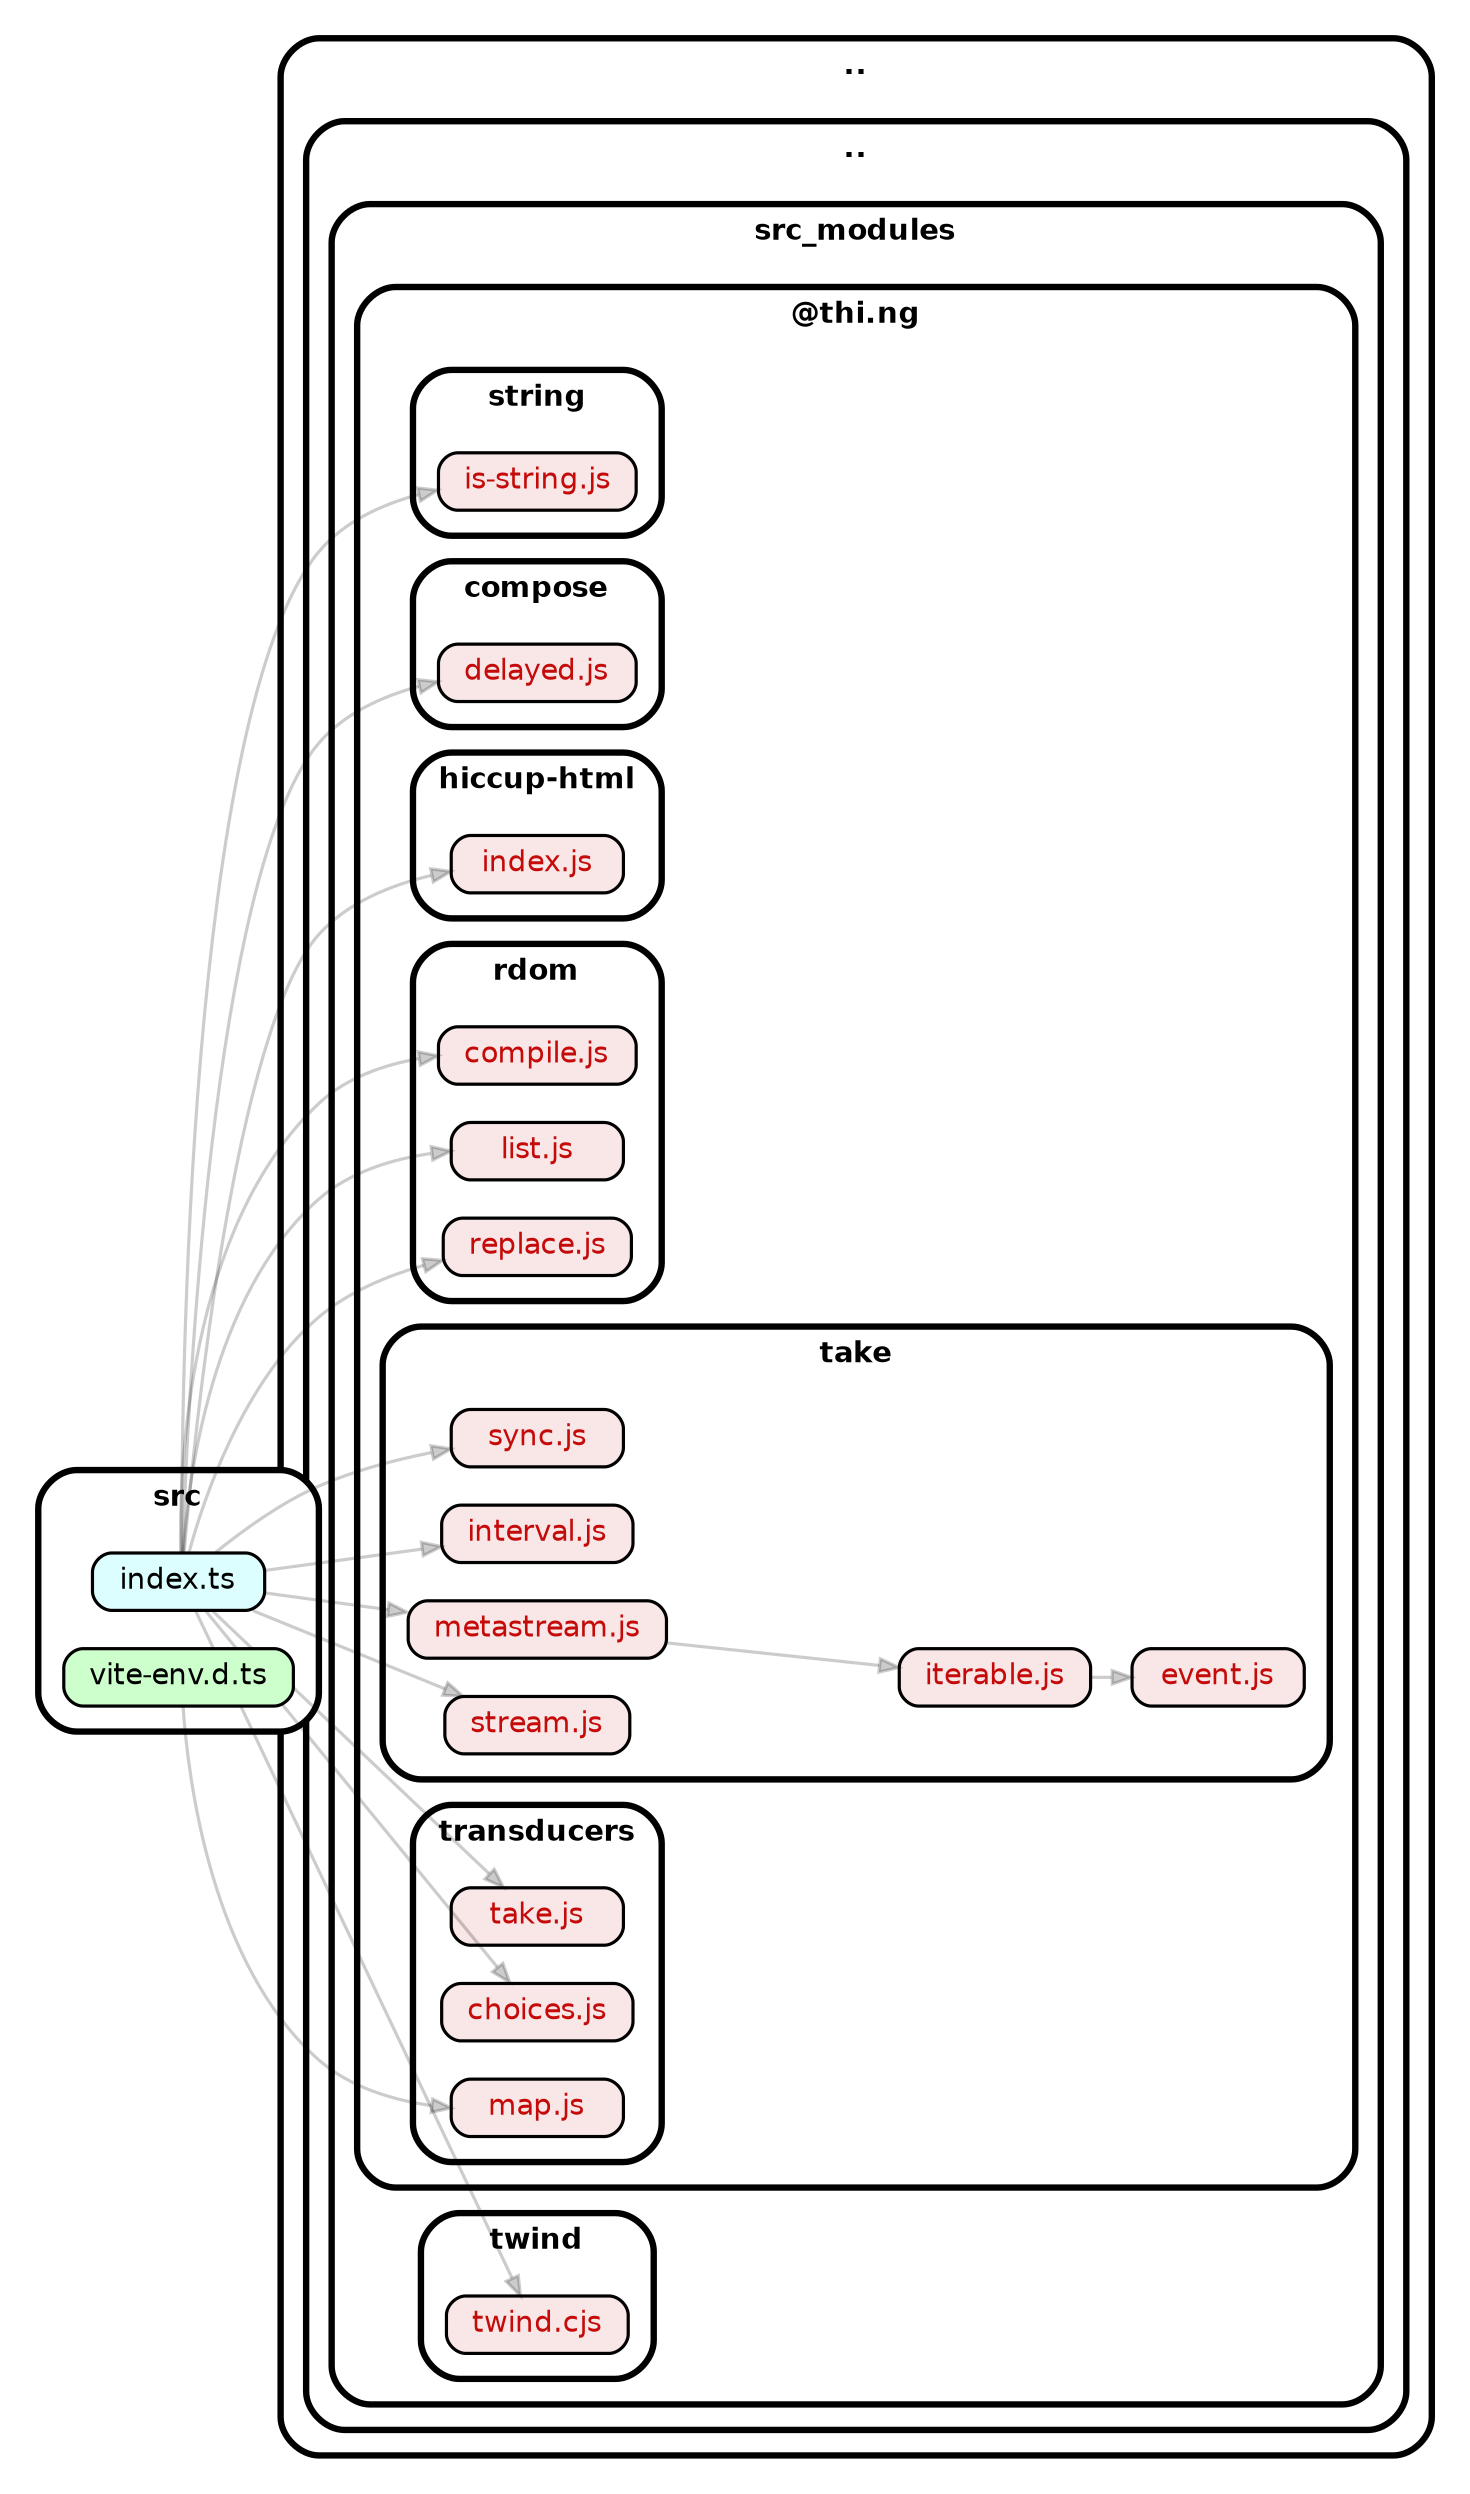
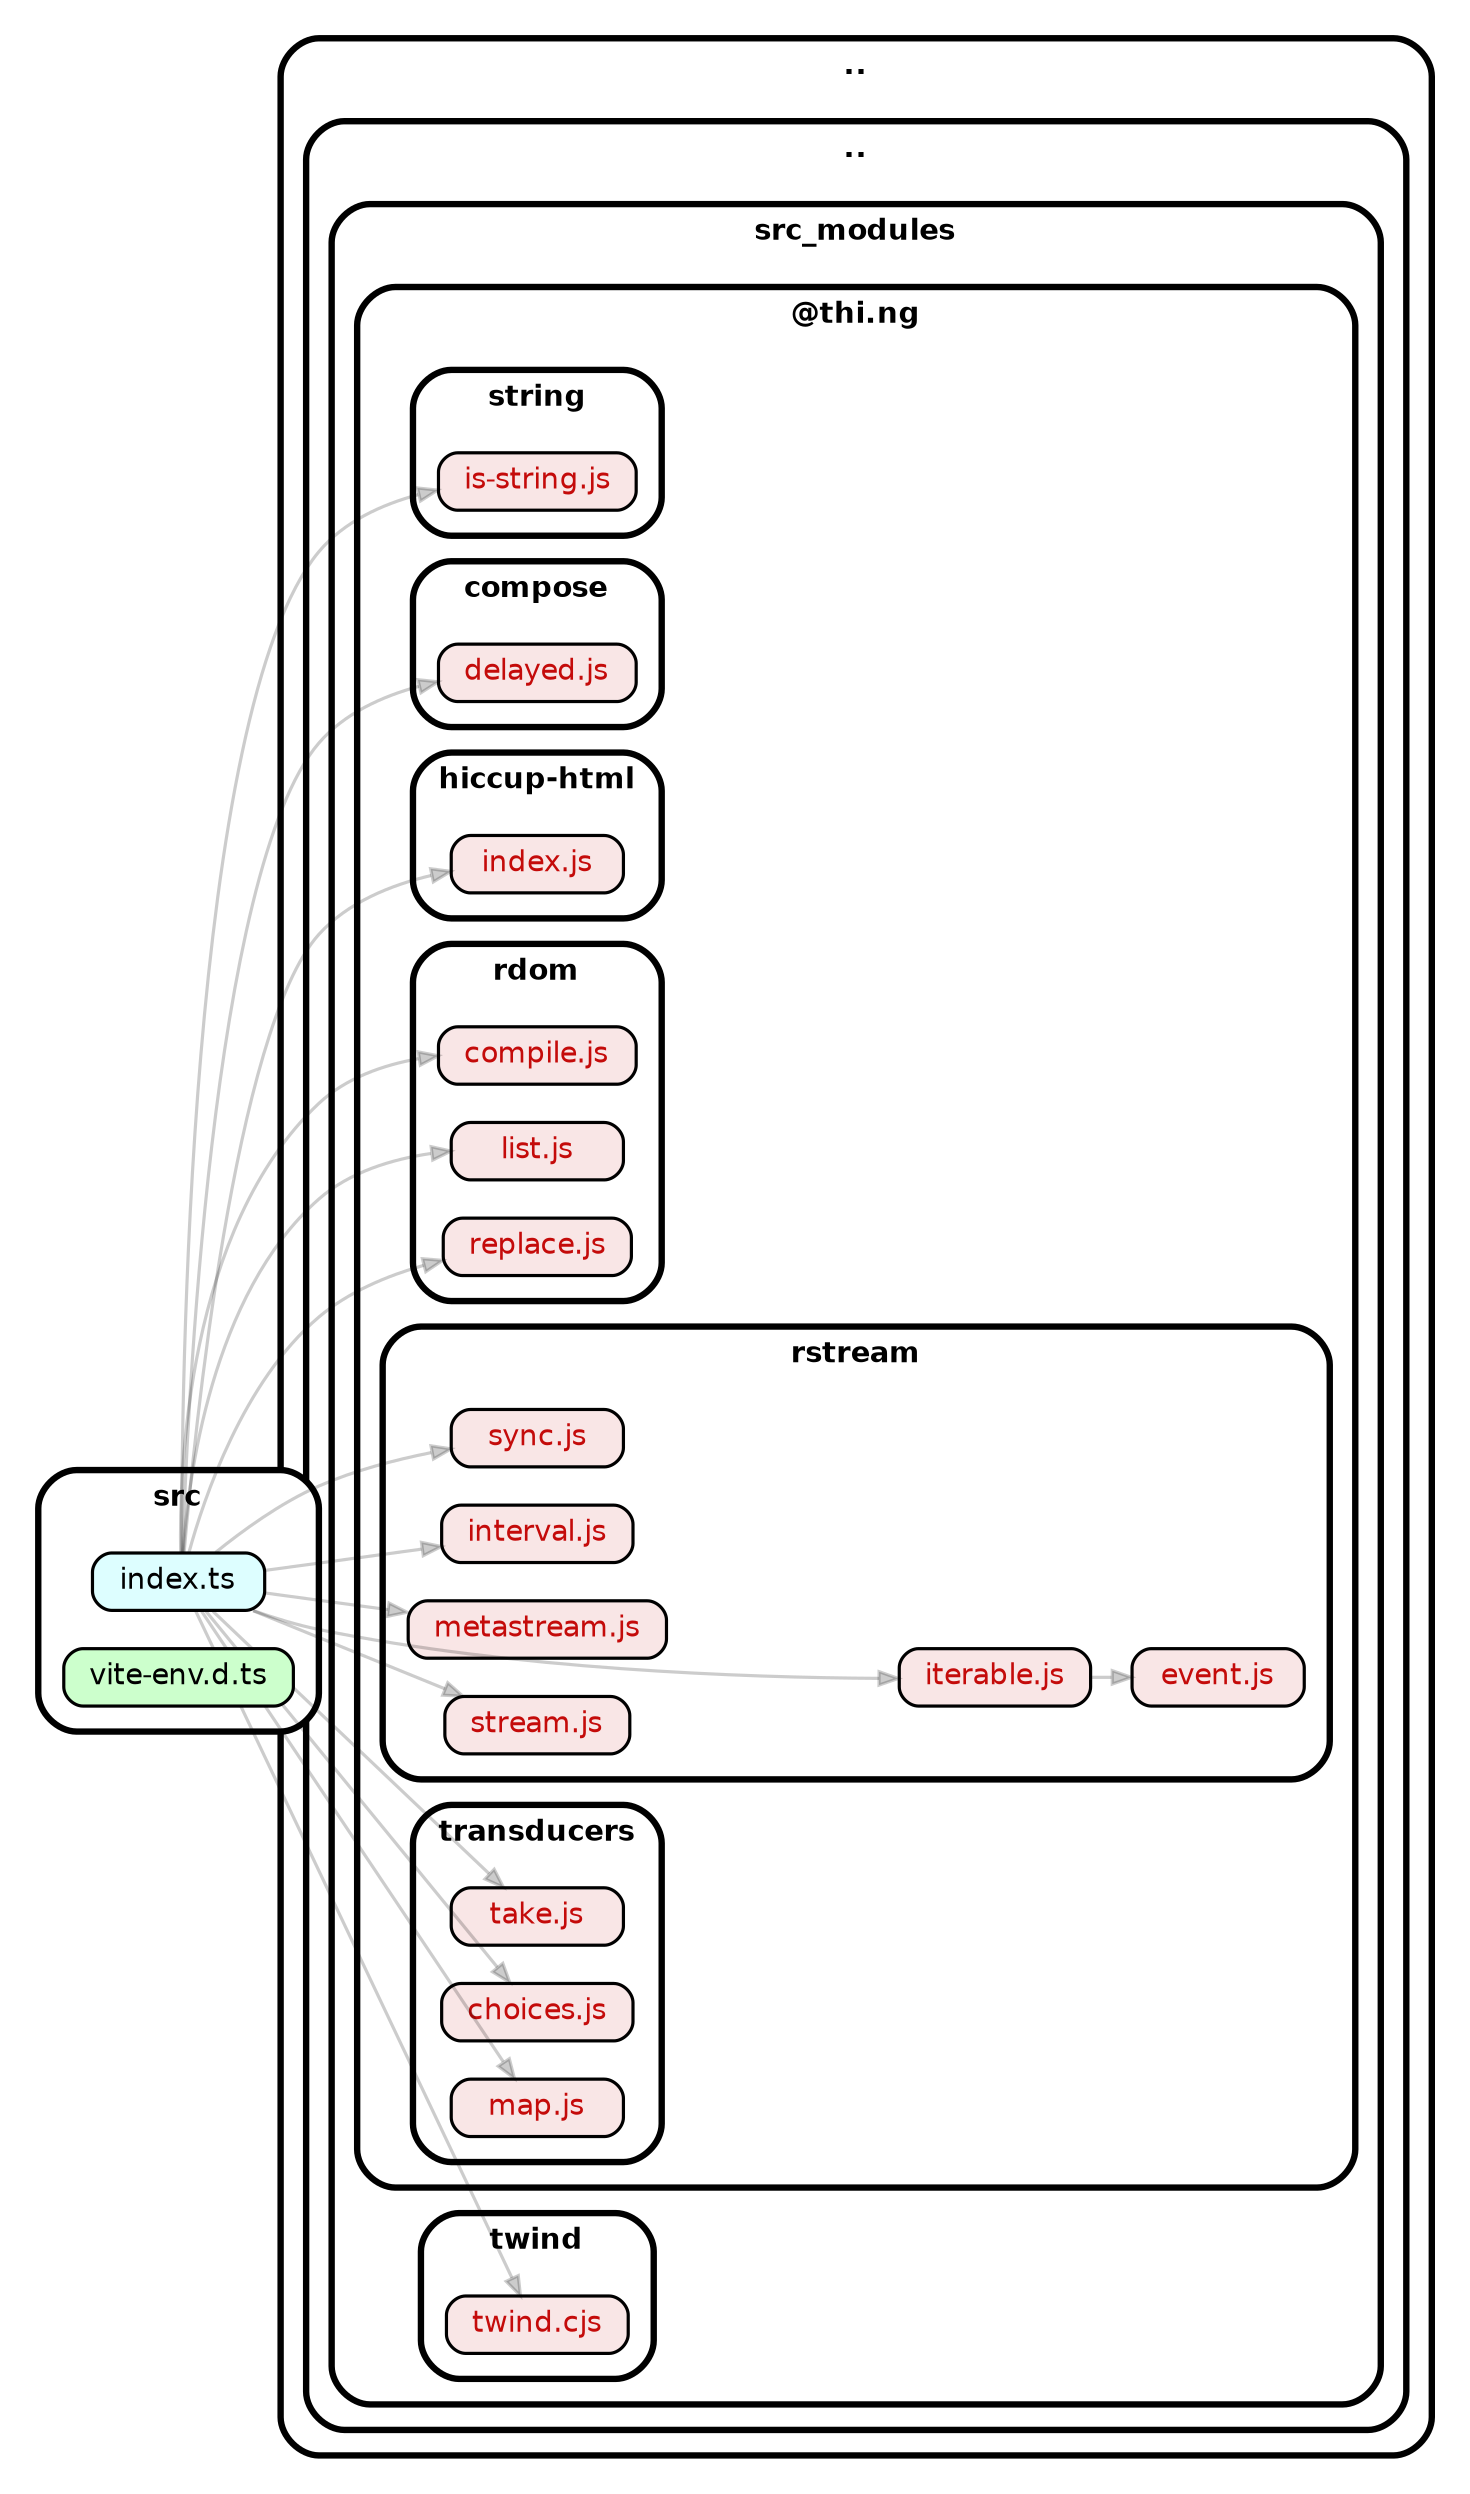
cluster "take": label "take" -> "rstream"
edge "metastream.js" -> "iterable.js": now "index.ts" -> "iterable.js"
edge "vite-env.d.ts" -> "map.js": now "index.ts" -> "map.js"
